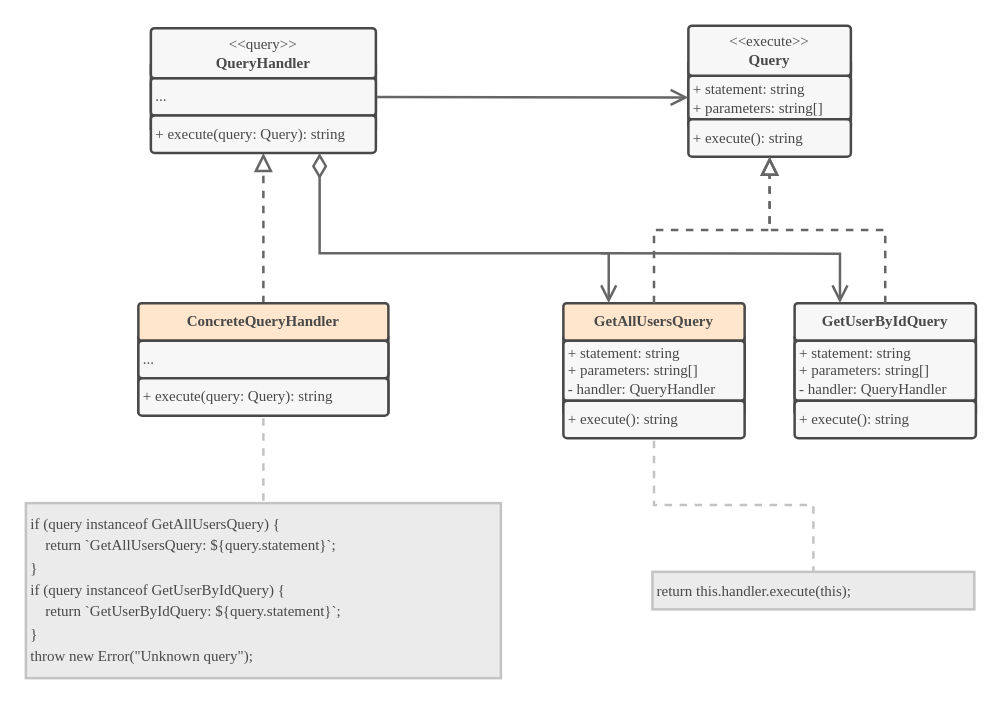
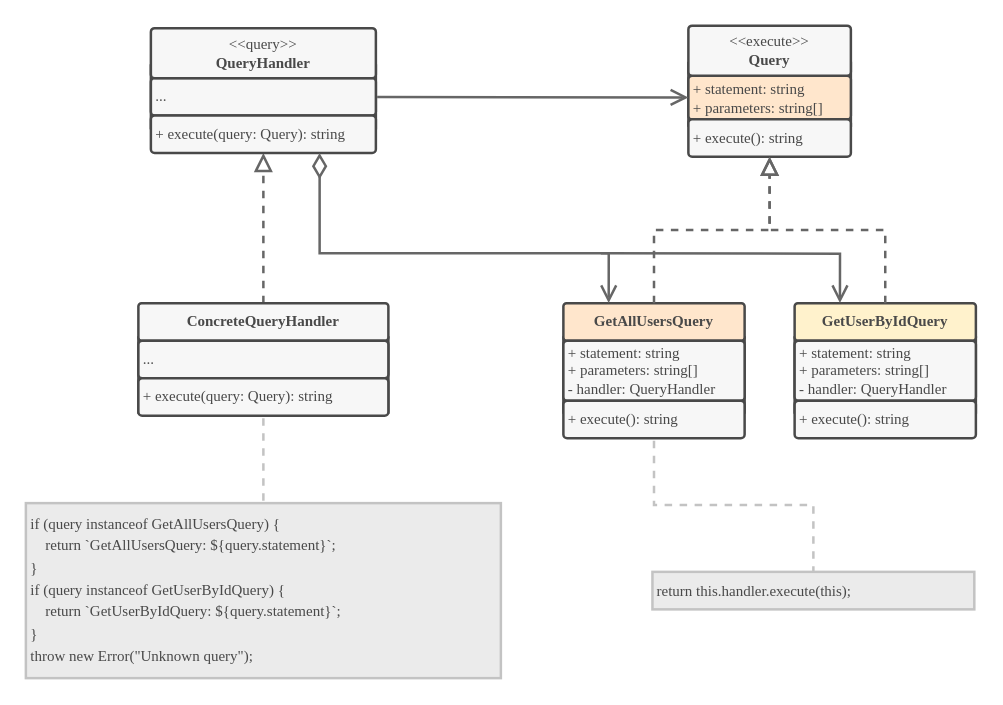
node "+ statement: string + parameters: string[]": fillcolor #f7f7f7 -> #ffe6cc
node "ConcreteQueryHandler": fillcolor #ffe6cc -> #f7f7f7
node "GetUserByIdQuery": fillcolor #f7f7f7 -> #fff2cc
